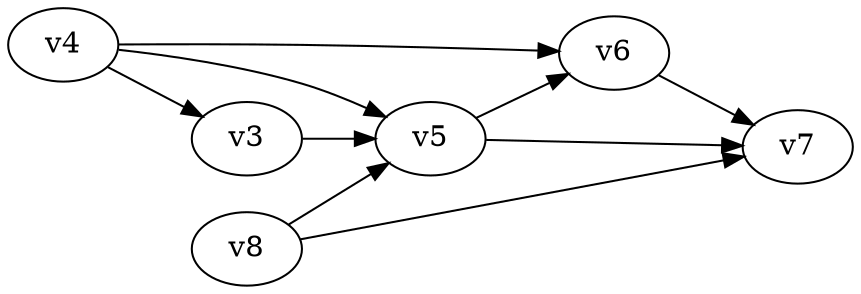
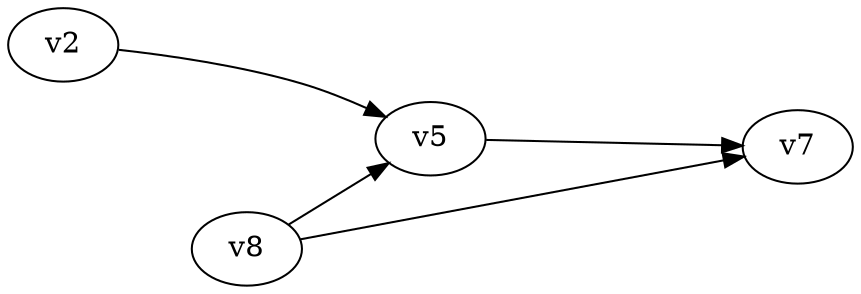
node "v4": label "v4" -> "v2"
node "v6": removed
node "v3": removed
